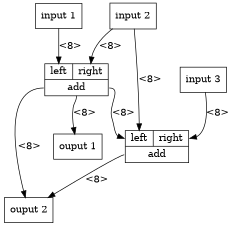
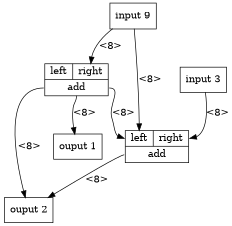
node "input 1": removed
node "input 2": label "input 2" -> "input 9"
